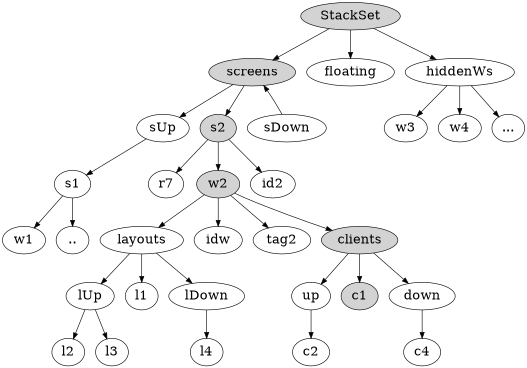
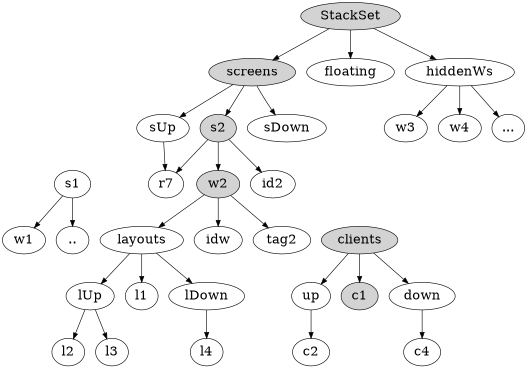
edge "sDown" -> "screens": reversed
edge "sUp" -> "s1": now "sUp" -> "r7"
edge "w2" -> "clients": removed
